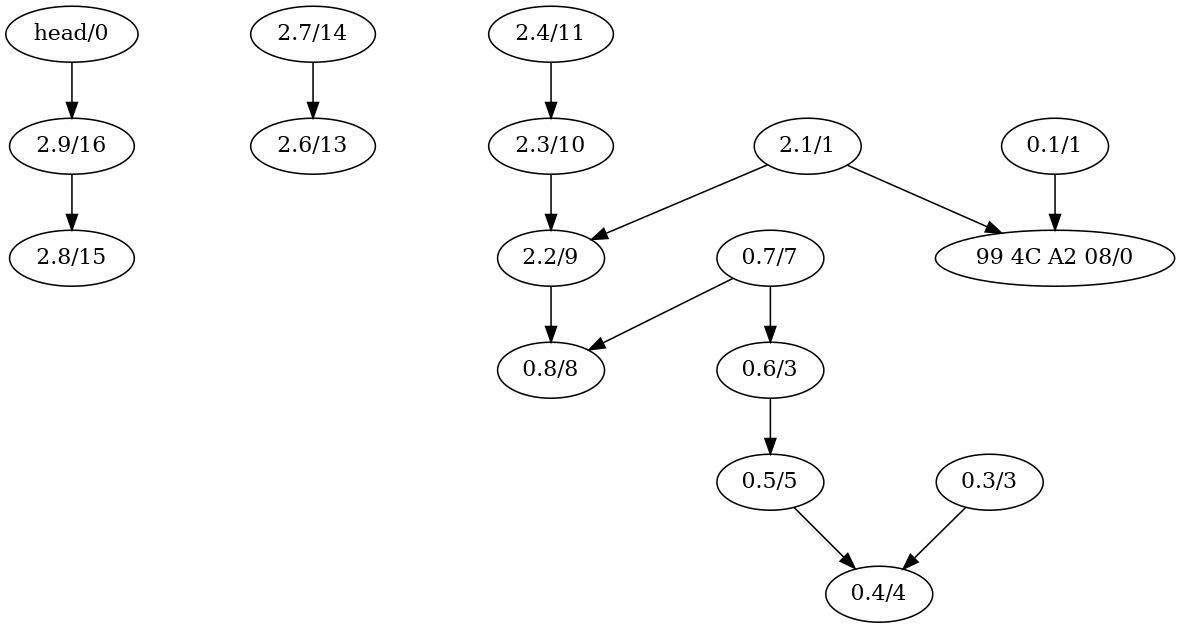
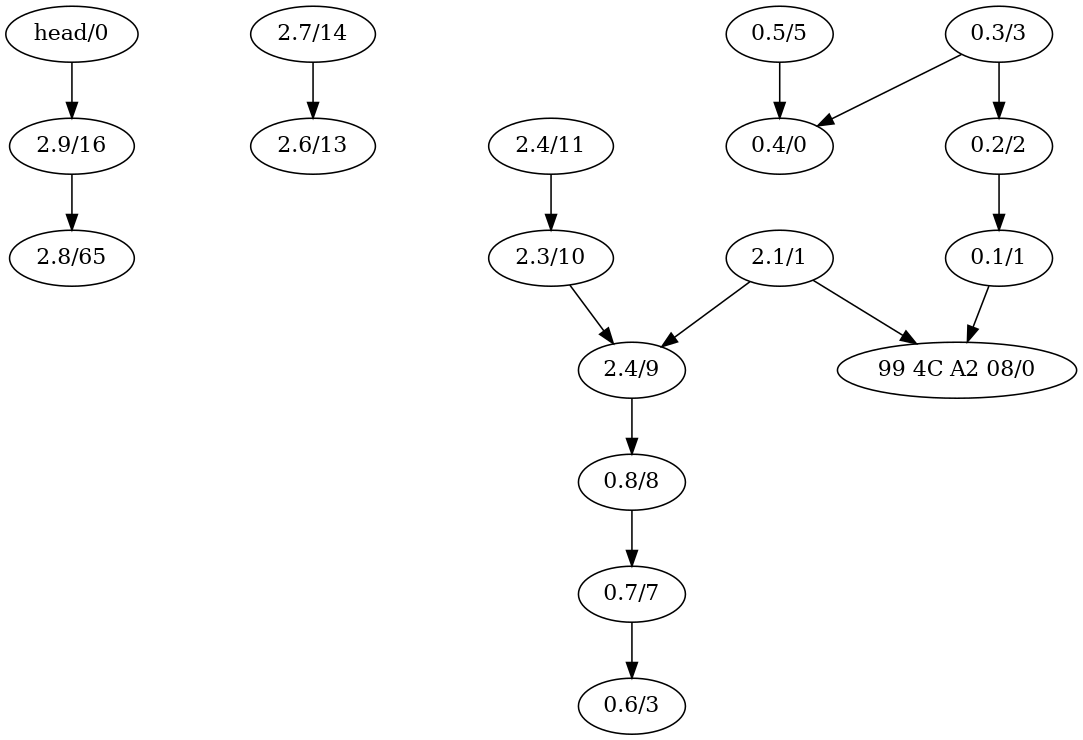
node "0.2/2": added
node "2.8/15": label "2.8/15" -> "2.8/65"
node "2.2/9": label "2.2/9" -> "2.4/9"
edge "0.7/7" -> "0.8/8": reversed
edge "0.6/3" -> "0.5/5": removed
node "0.4/4": label "0.4/4" -> "0.4/0"
